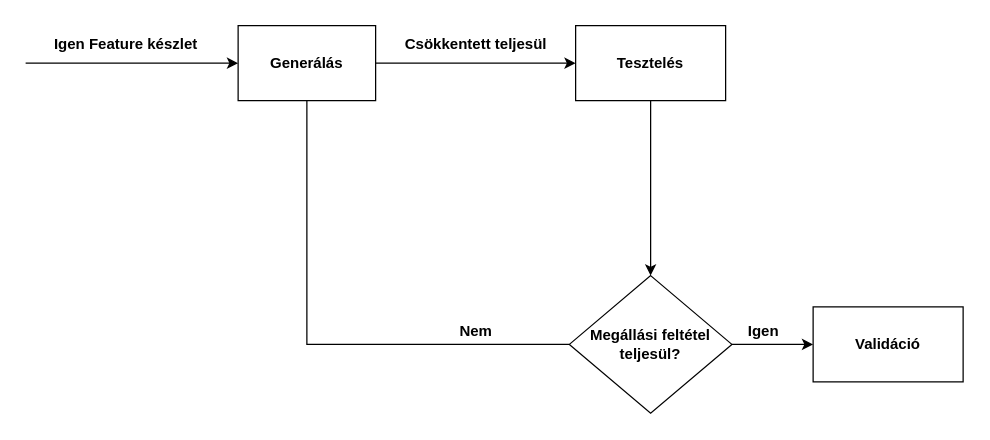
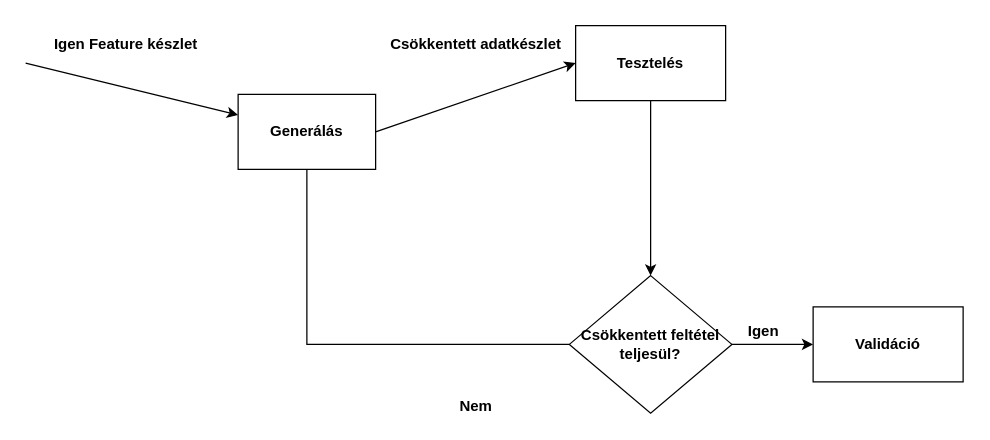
node "Csökkentett teljesül": label "Csökkentett teljesül" -> "Csökkentett adatkészlet"
node "Generálás": moved (307, 63) -> (307, 132)
node "Nem": moved (476, 332) -> (476, 407)
node "Megállási feltétel teljesül?": label "Megállási feltétel teljesül?" -> "Csökkentett feltétel teljesül?"
